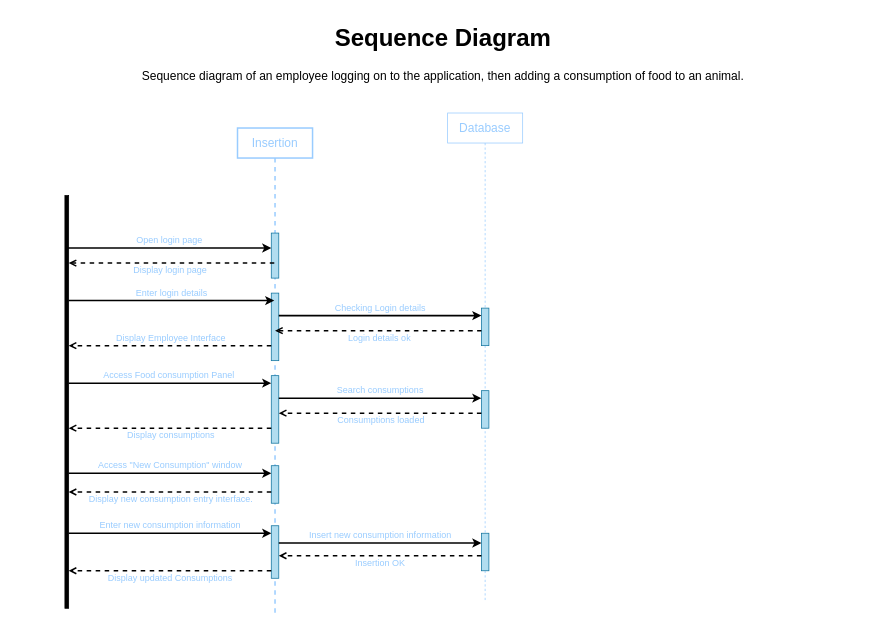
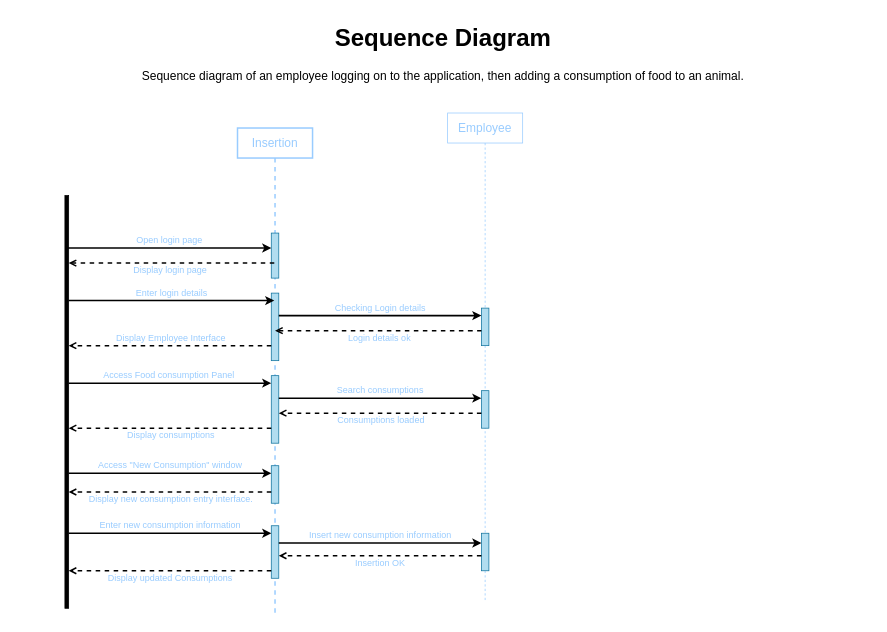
node "Database": label "Database" -> "Employee"
